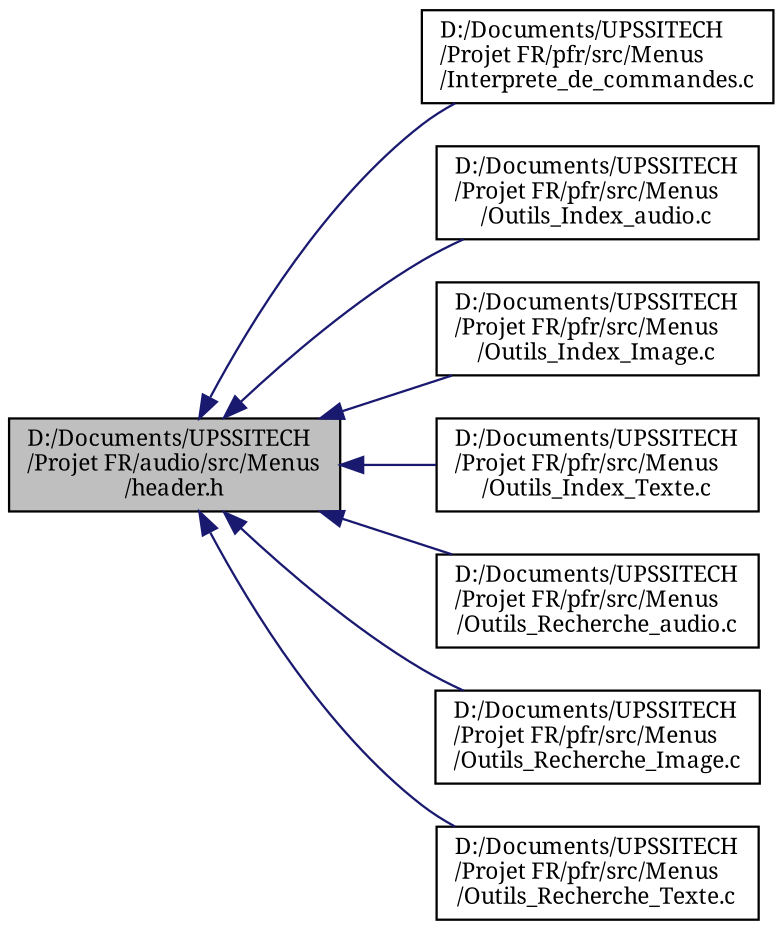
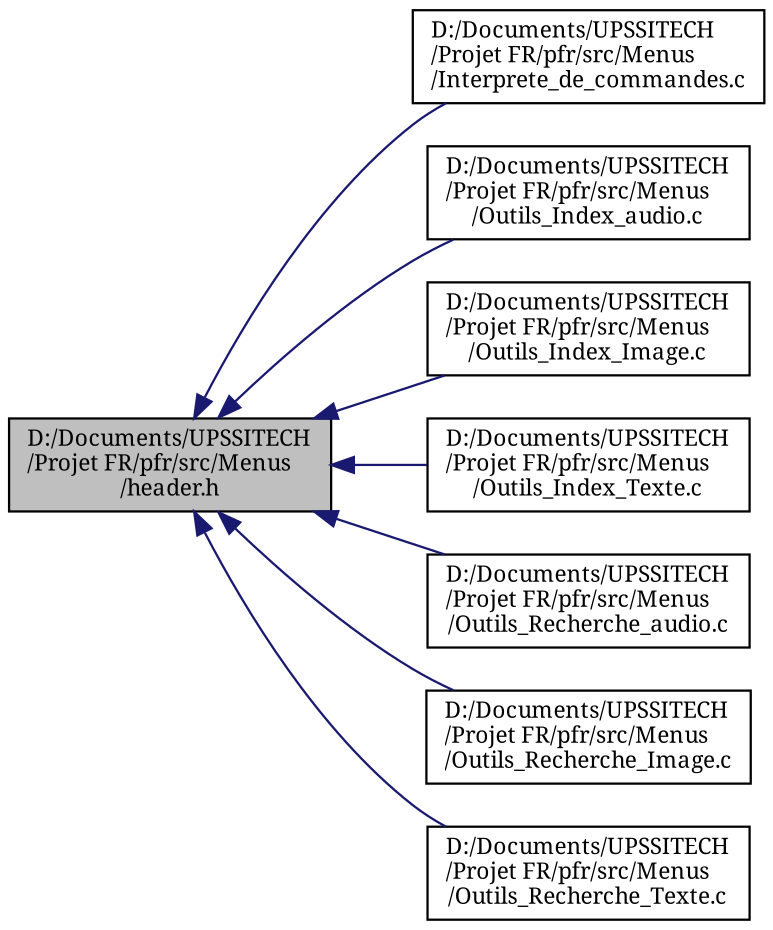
node "D:/Documents/UPSSITECH /Projet FR/audio/src/Menus /header.h": label "D:/Documents/UPSSITECH /Projet FR/audio/src/Menus /header.h" -> "D:/Documents/UPSSITECH /Projet FR/pfr/src/Menus /header.h"
